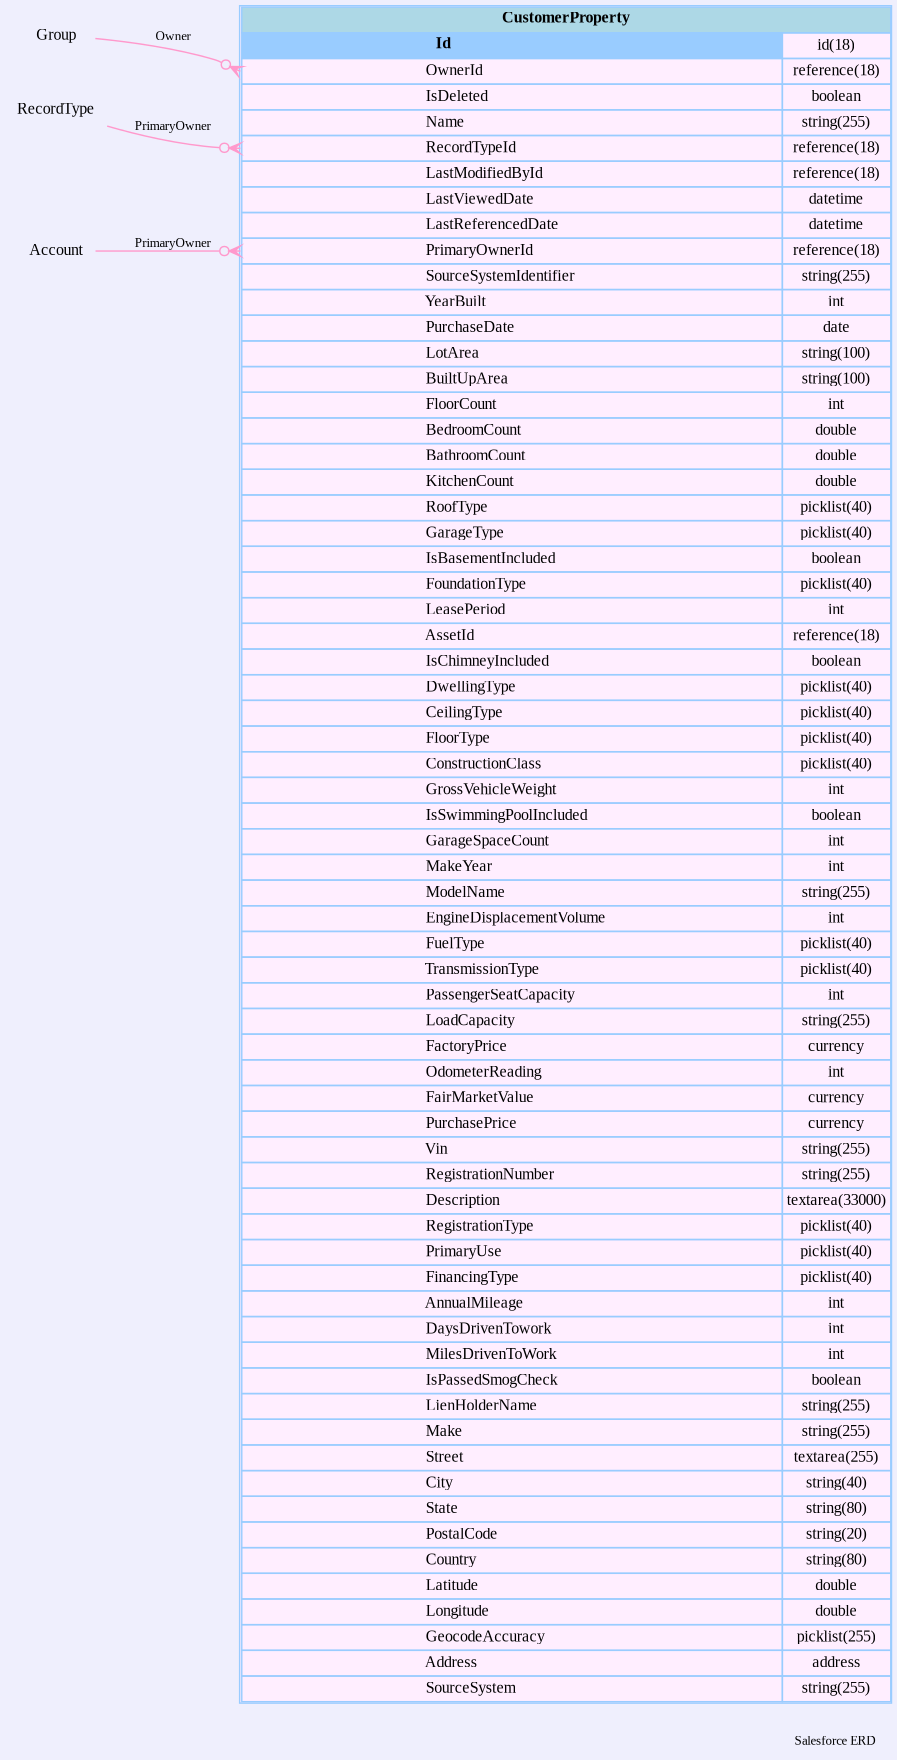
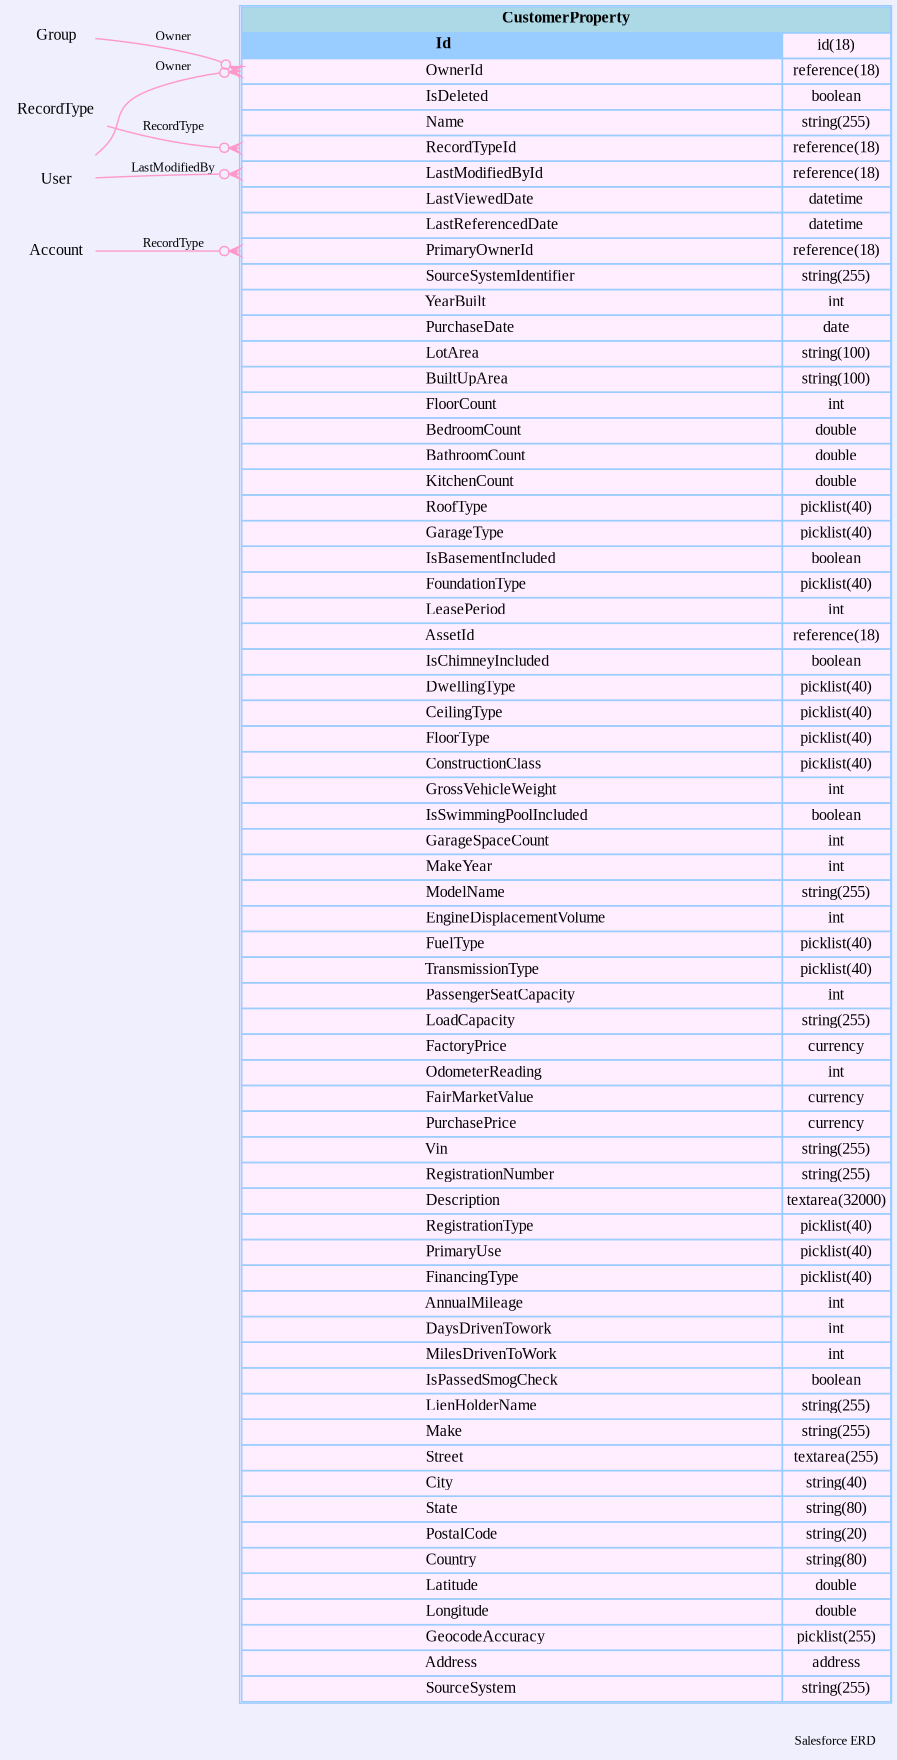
edge "RecordType" -> "CustomerProperty": label "PrimaryOwner" -> "RecordType"
node "User": added
edge "Account" -> "CustomerProperty": label "PrimaryOwner" -> "RecordType"
node "CustomerProperty": text "textarea(33000)" -> "textarea(32000)"
